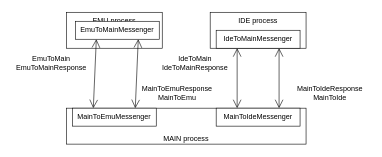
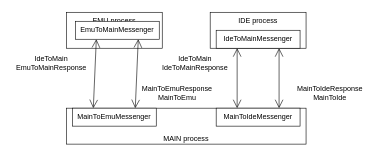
node "EmuToMain EmuToMainResponse": label "EmuToMain EmuToMainResponse" -> "IdeToMain EmuToMainResponse"
